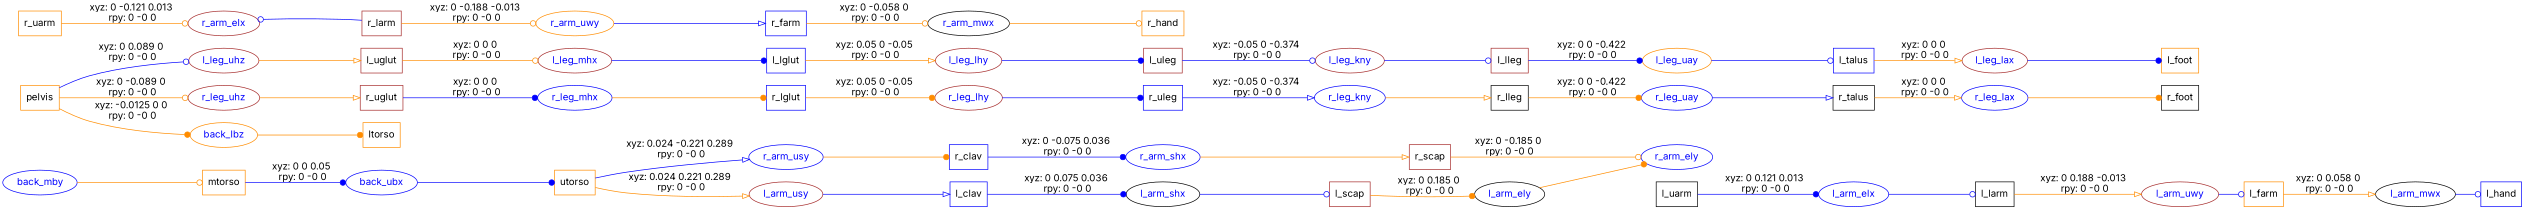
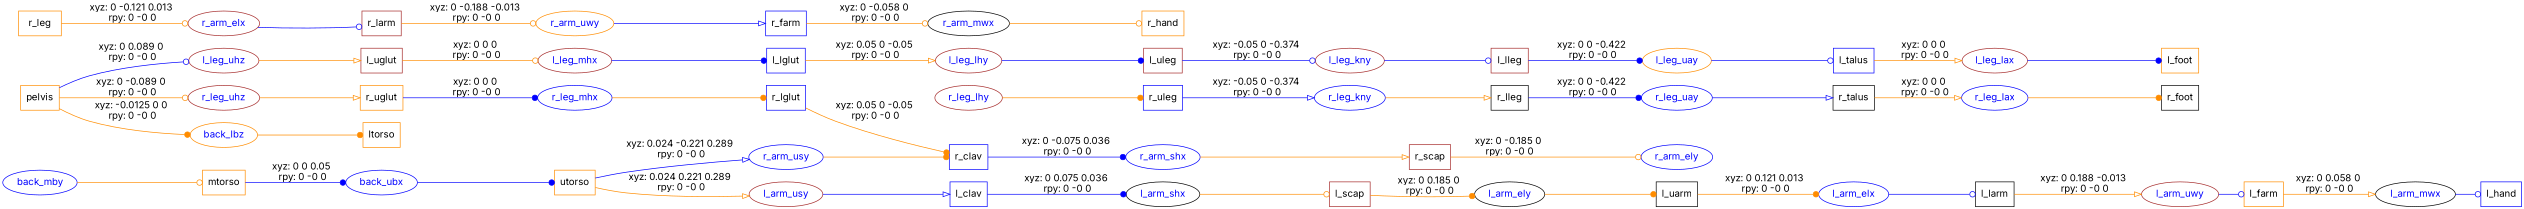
edge "r_larm" -> "r_arm_elx": reversed
node "r_uarm": label "r_uarm" -> "r_leg"
node "r_uglut": color brown -> darkorange
edge "r_lglut" -> "r_leg_lhy": now "r_lglut" -> "r_clav"
edge "r_leg_lhy" -> "r_uleg": color blue -> darkorange
edge "r_lleg" -> "r_leg_uay": color darkorange -> blue
edge "l_arm_ely" -> "r_arm_ely": now "l_arm_ely" -> "l_uarm"
edge "l_arm_shx" -> "l_scap": color blue -> darkorange
edge "l_uarm" -> "l_arm_elx": color blue -> darkorange
